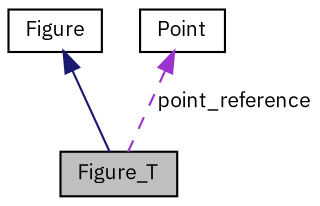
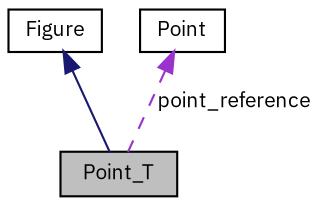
node "Figure_T": label "Figure_T" -> "Point_T"
